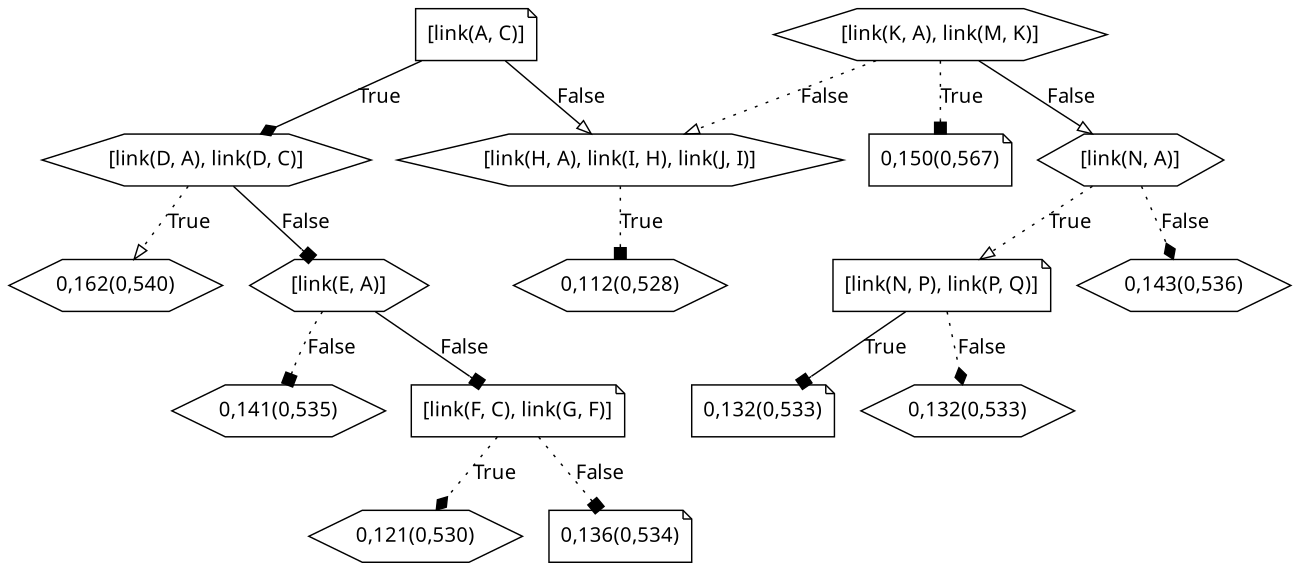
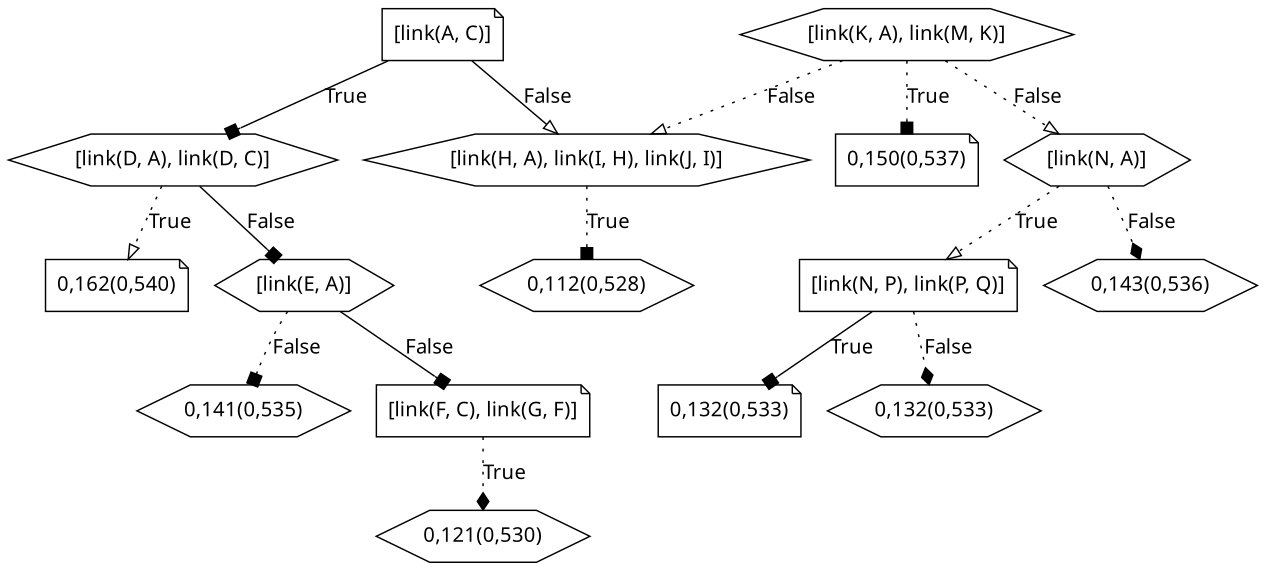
edge "[link(K, A), link(M, K)]" -> "[link(N, A)]": style solid -> dotted
edge "[link(A, C)]" -> "[link(D, A), link(D, C)]": arrowhead diamond -> box
node "0,150(0,567)": label "0,150(0,567)" -> "0,150(0,537)"
node "0,162(0,540)": shape hexagon -> note
node "0,136(0,534)": removed
